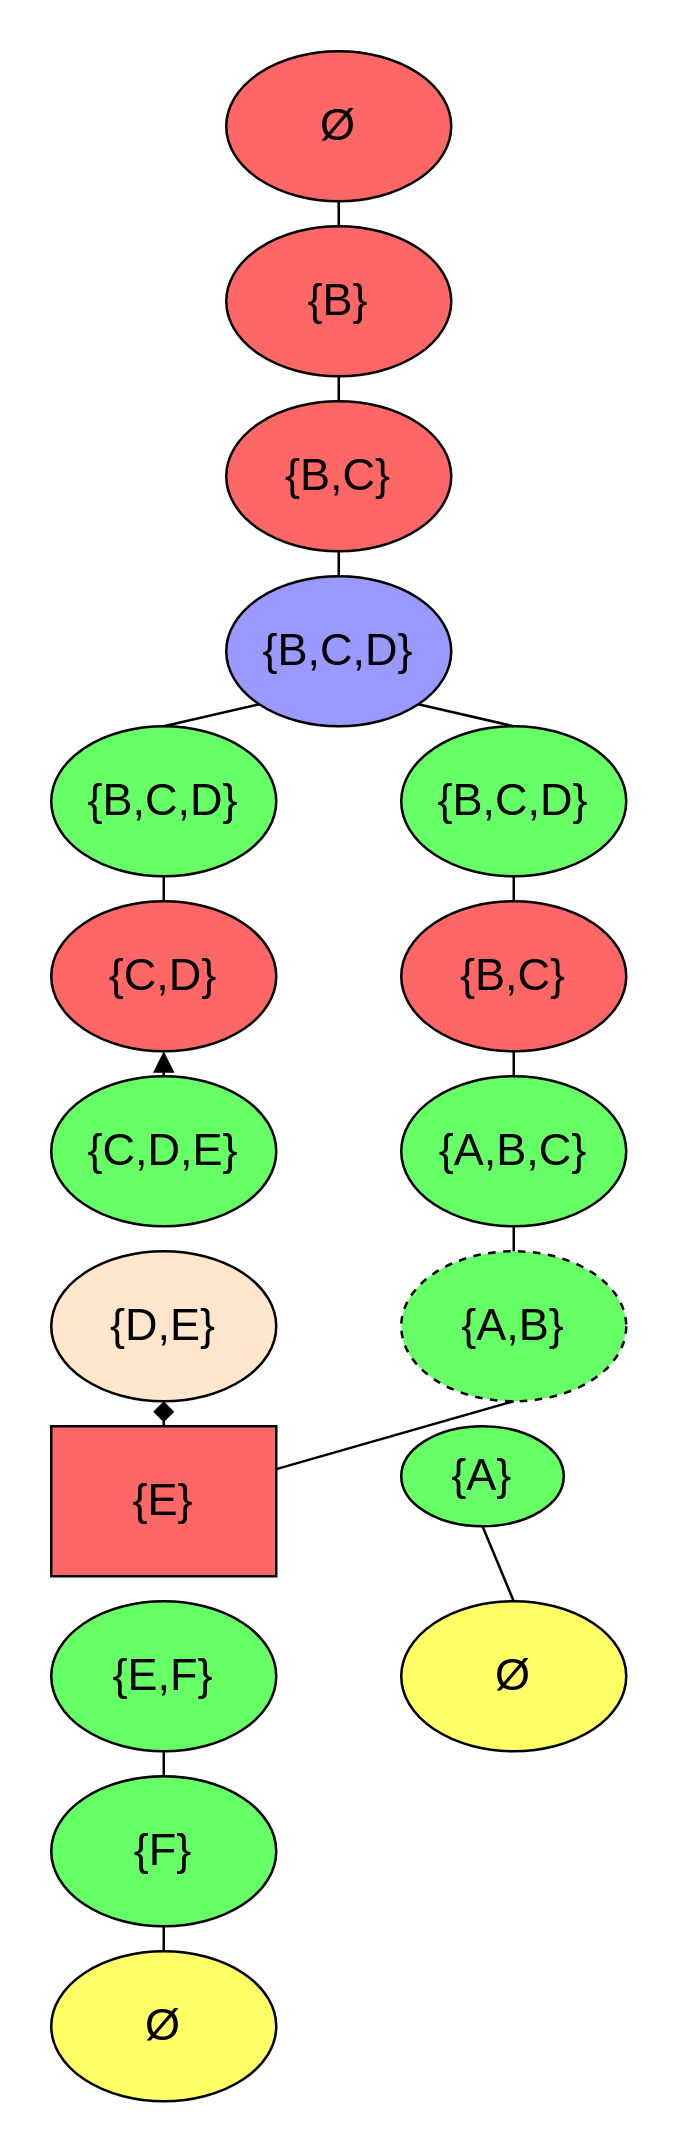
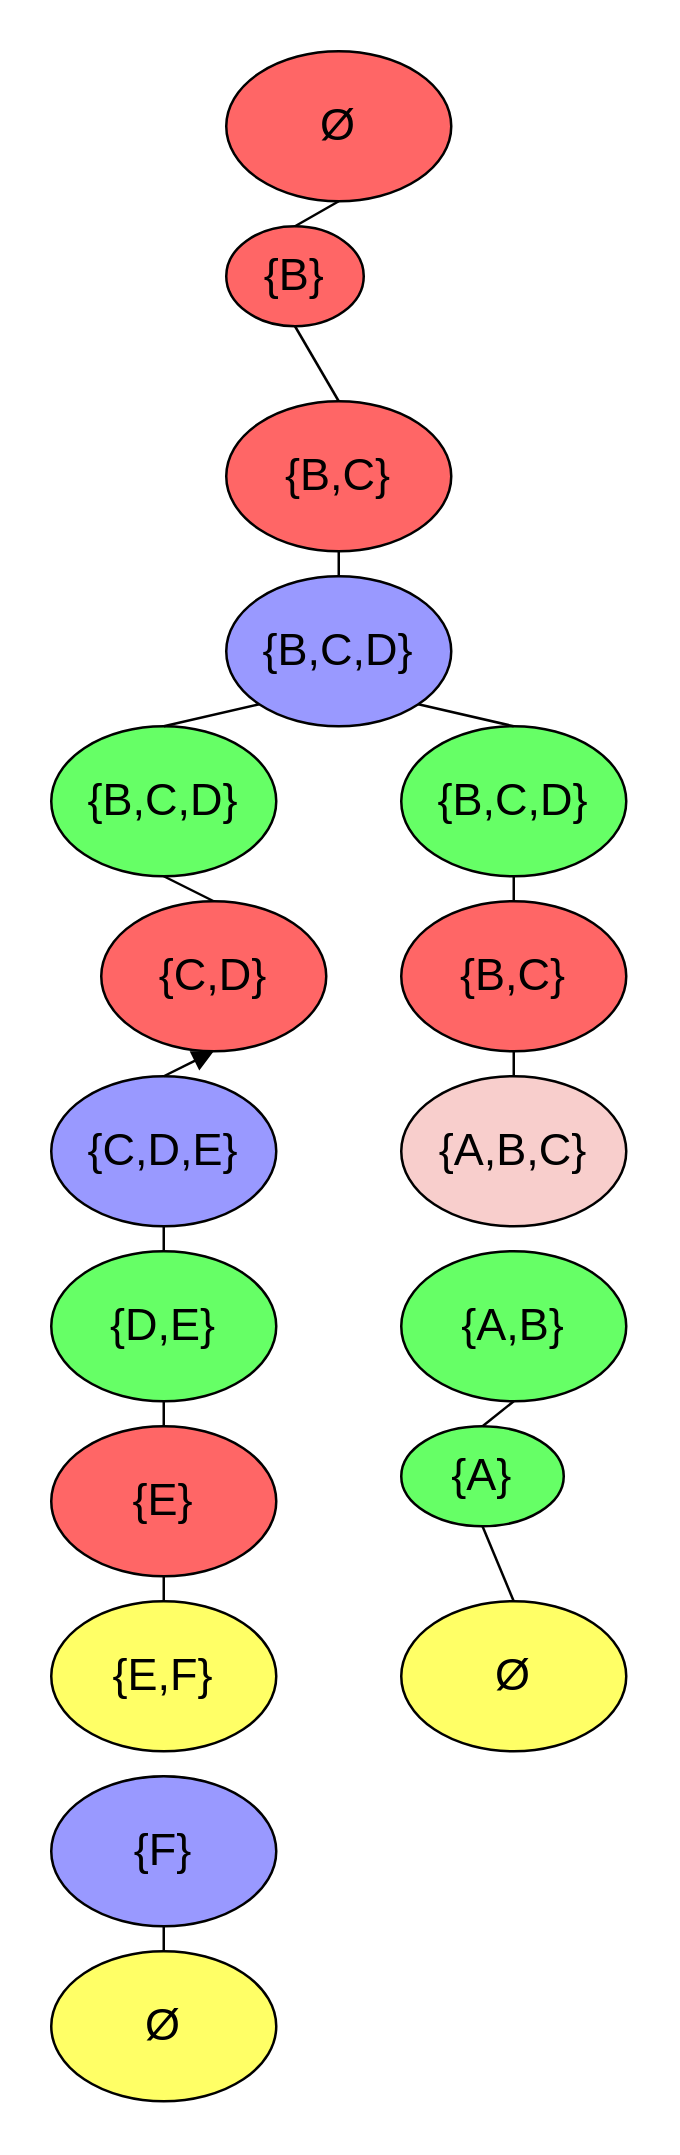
node "{B}": size 225x150 -> 138x100
node "{C,D}": moved (164, 976) -> (214, 976)
node "{C,D,E}": fillcolor #66ff66 -> #9999ff
node "{A,B,C}": fillcolor #66ff66 -> #f8cecc
edge "{C,D,E}" -- "{D,E}": added
edge "{A,B,C}" -- "{A,B}": removed
node "{D,E}": fillcolor #ffe6cc -> #66ff66
node "{A,B}": style dashed -> solid
edge "{E}" -> "{D,E}": arrowhead diamond -> none
edge "{A,B}" -- "{E}": now "{A,B}" -- "{A}"
node "{E}": shape rectangle -> ellipse
edge "{E}" -- "{E,F}": added
node "{E,F}": fillcolor #66ff66 -> #ffff66
edge "{E,F}" -- "{F}": removed
node "{F}": fillcolor #66ff66 -> #9999ff
